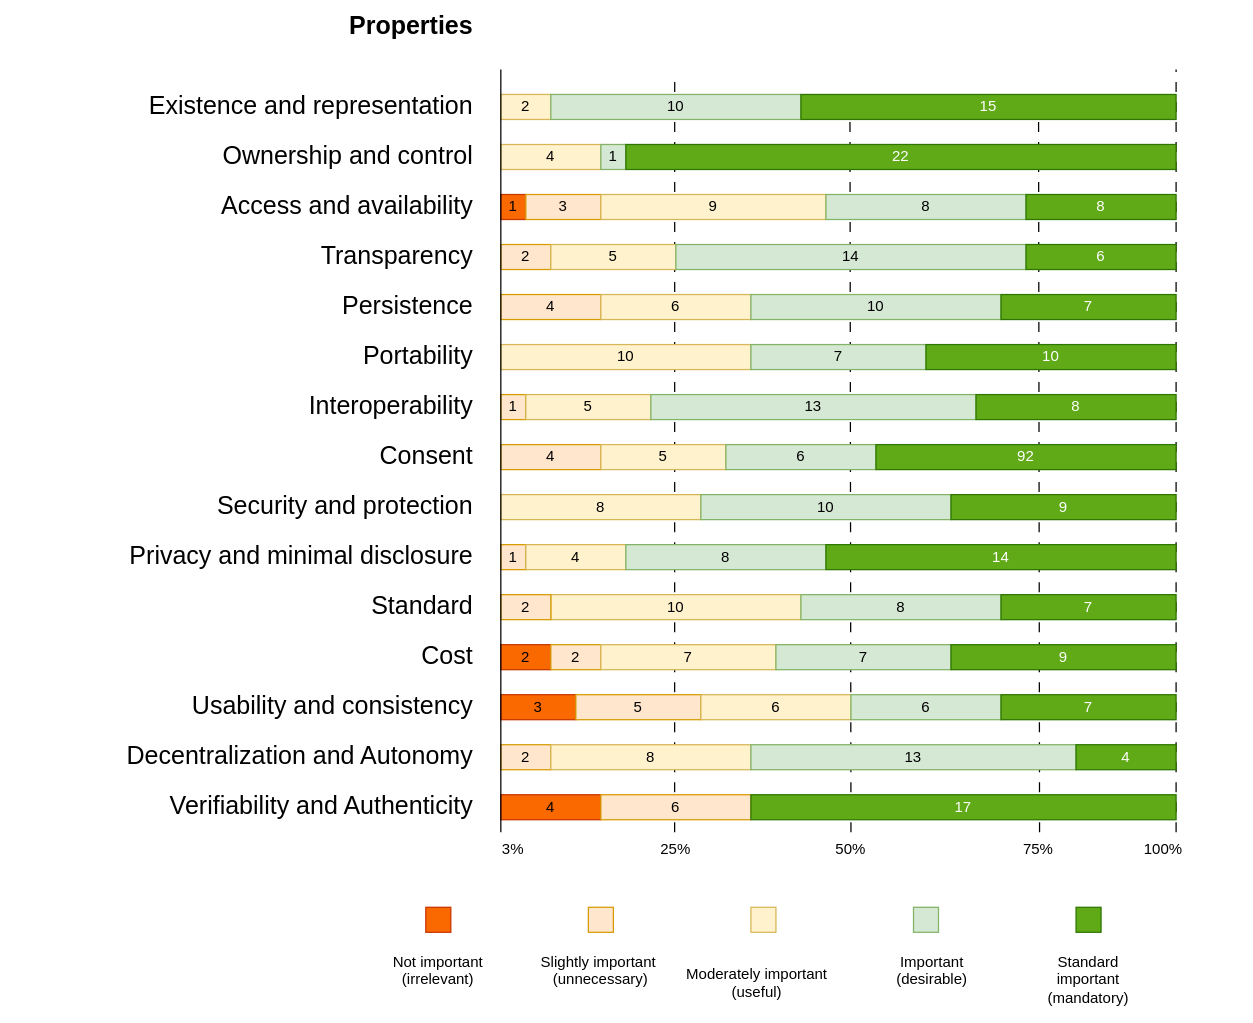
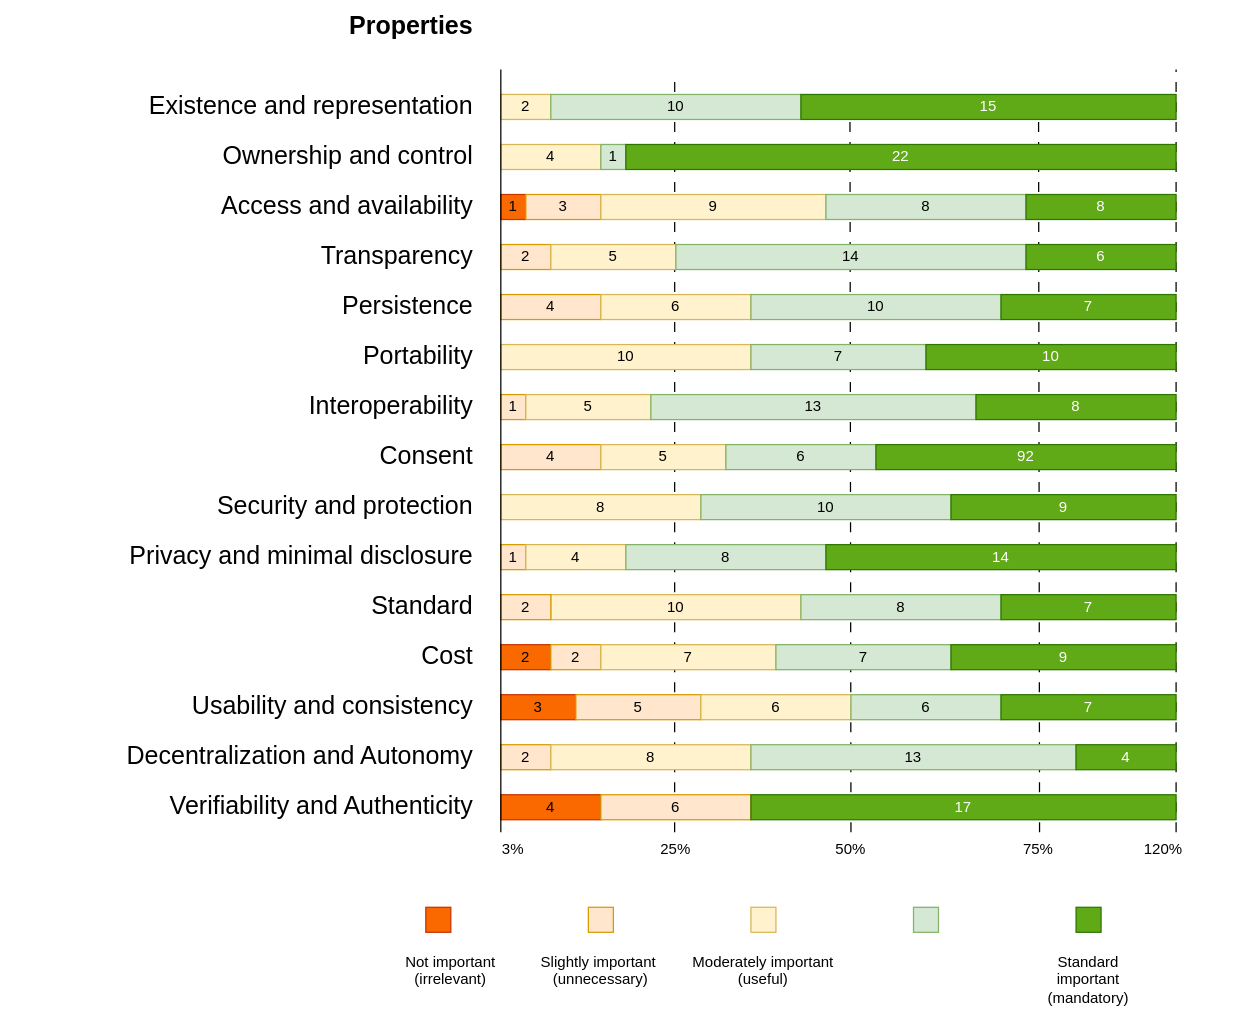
node "100%": label "100%" -> "120%"
node "Not important (irrelevant)": moved (438, 969) -> (451, 969)
node "Important (desirable)": removed
node "Moderately important (useful)": moved (757, 982) -> (763, 969)
